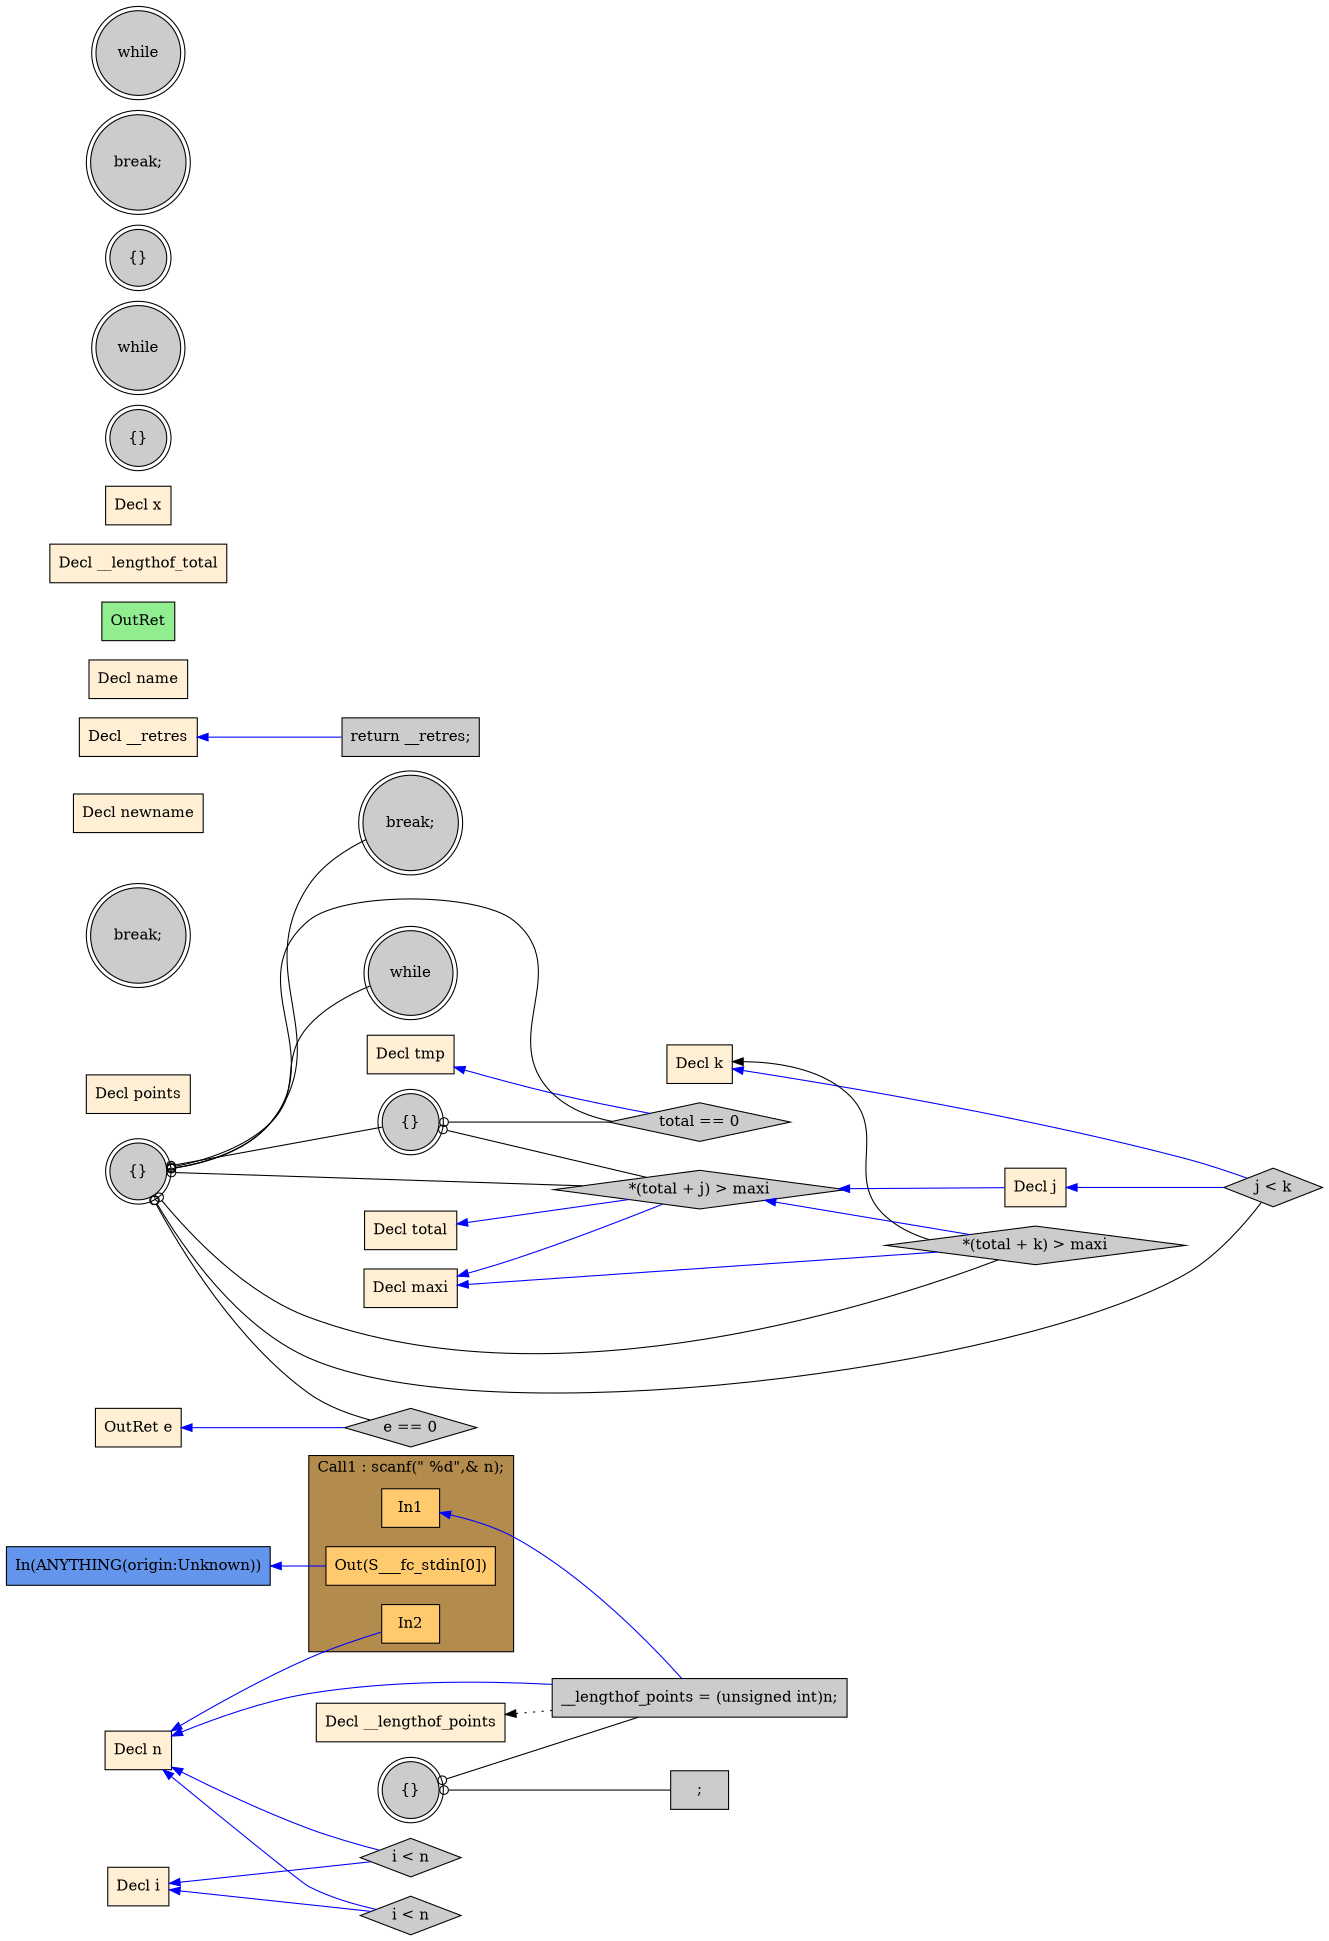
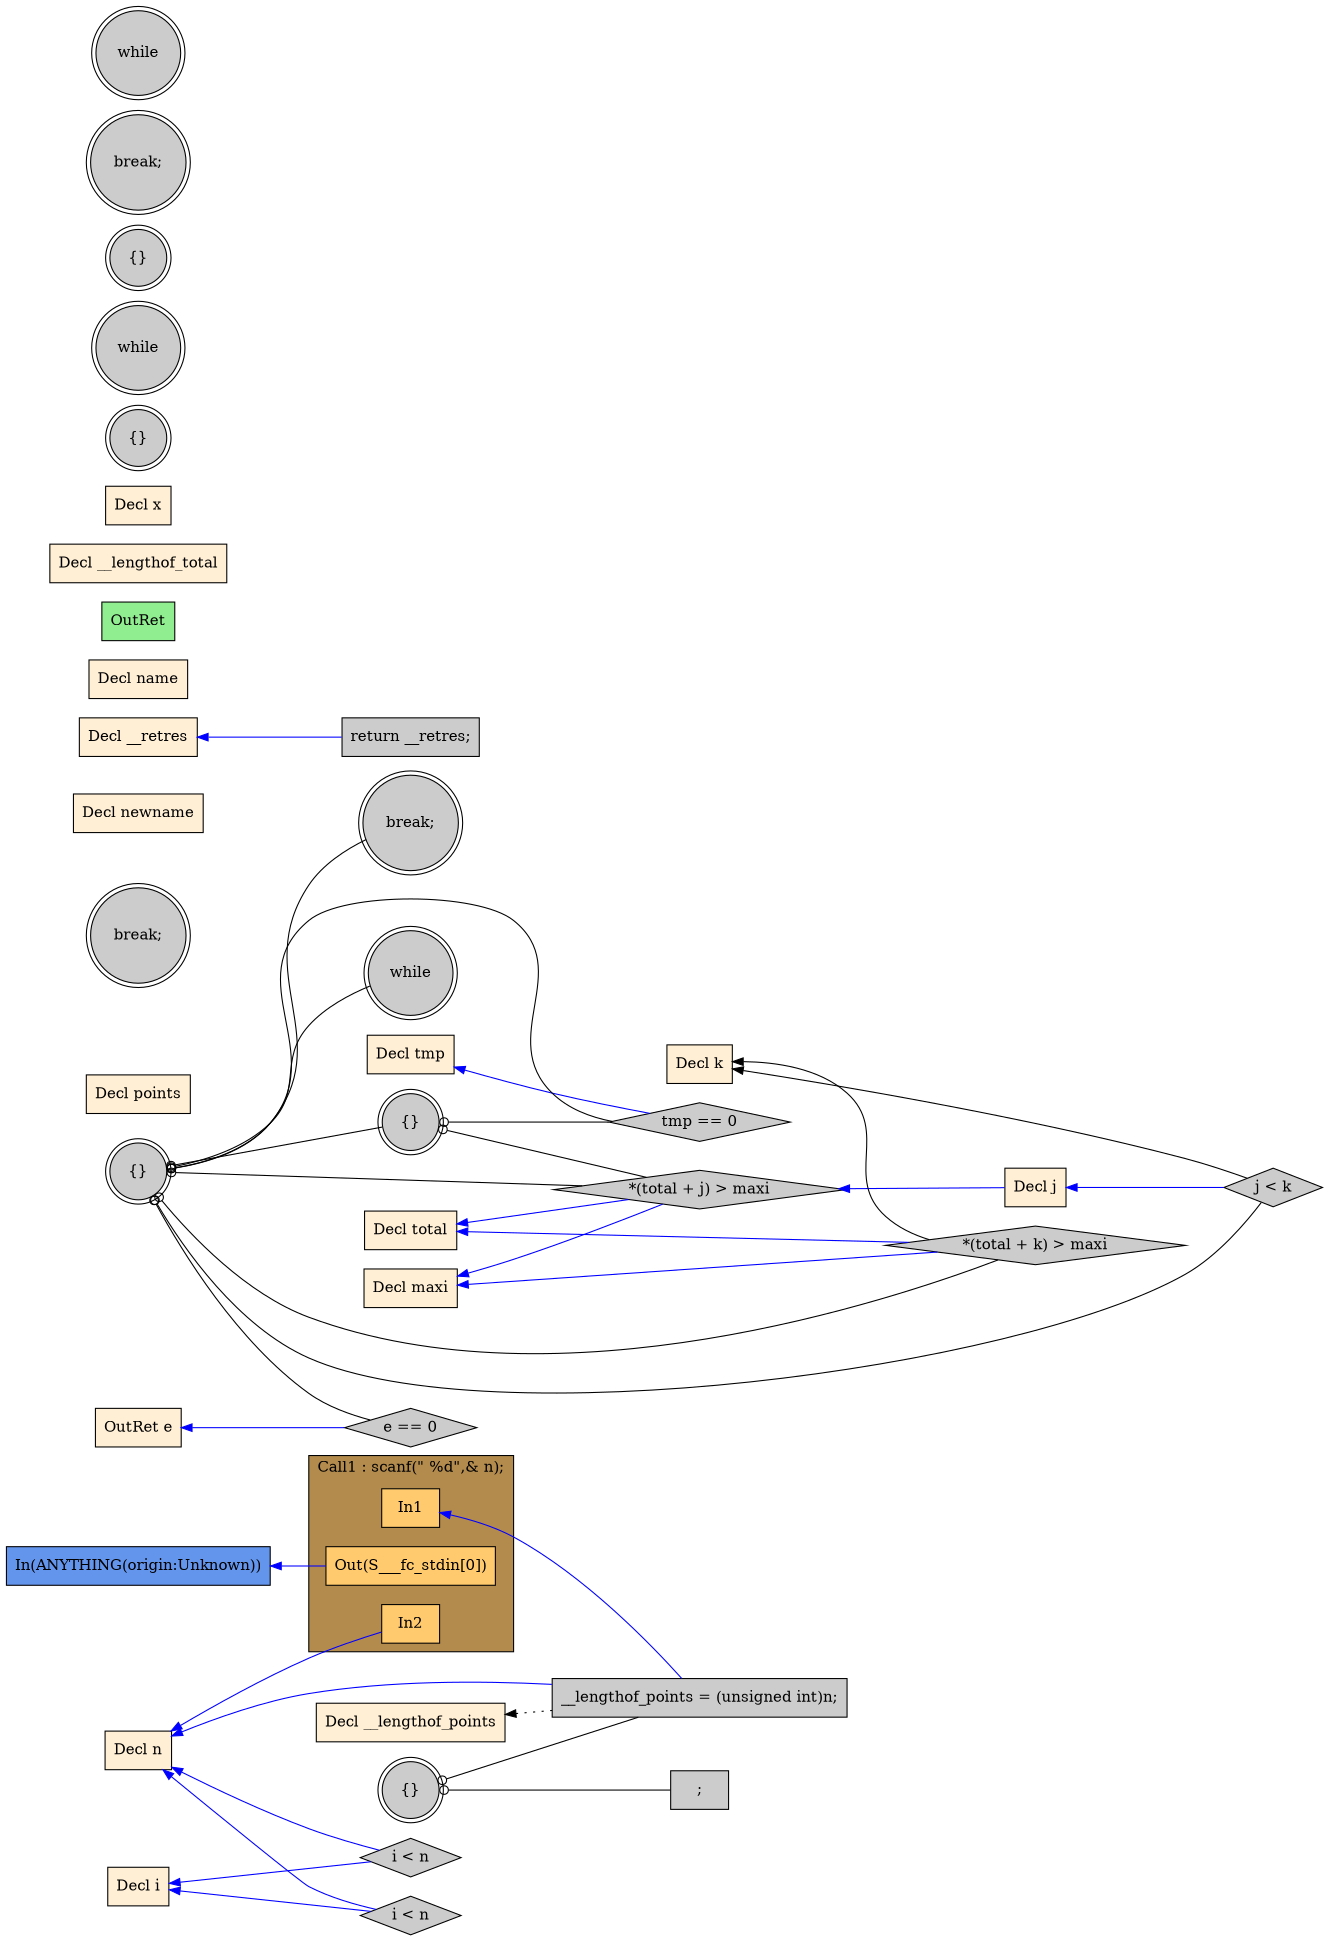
edge "j < k" -> "Decl k": color #0000ff -> #000000
node "total == 0": label "total == 0" -> "tmp == 0"
edge "*(total + k) > maxi" -> "*(total + j) > maxi": now "*(total + k) > maxi" -> "Decl total"
